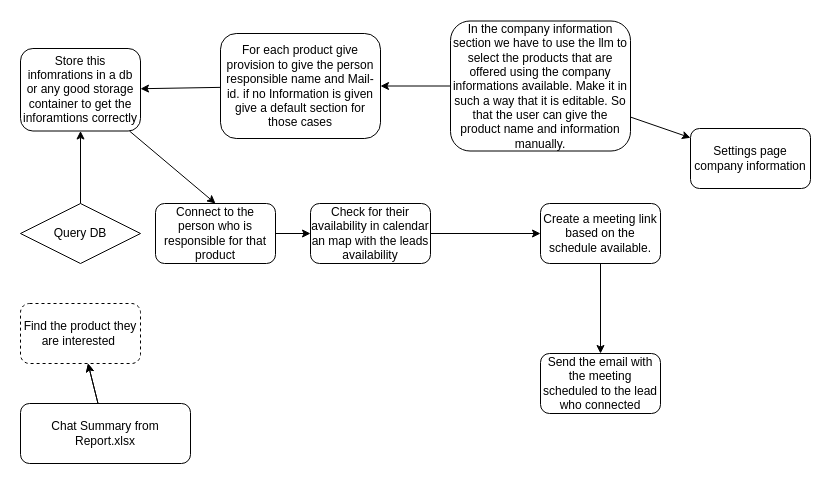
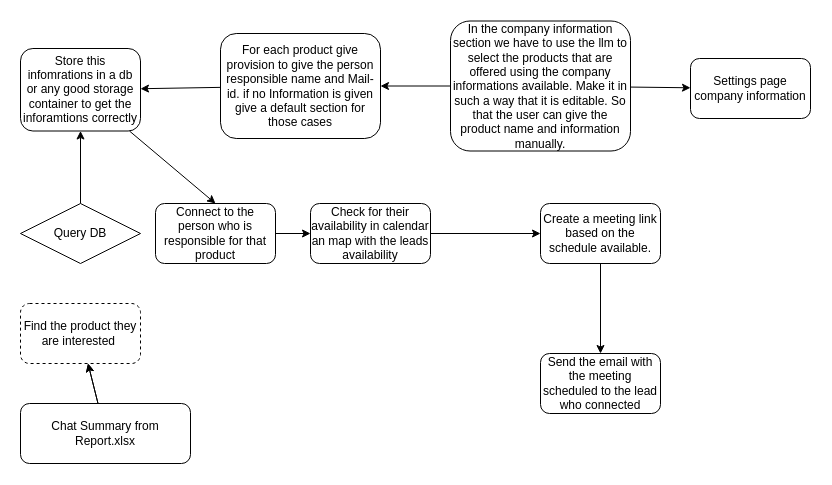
node "Settings page company information": moved (751, 159) -> (751, 89)
